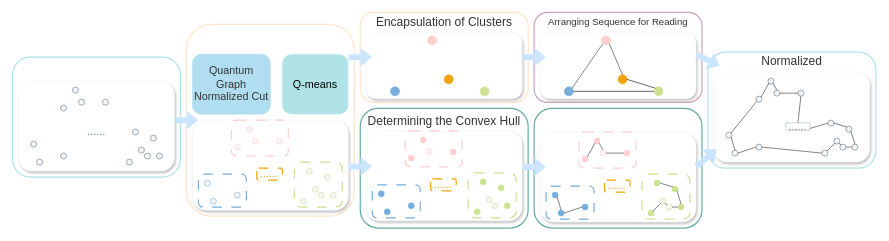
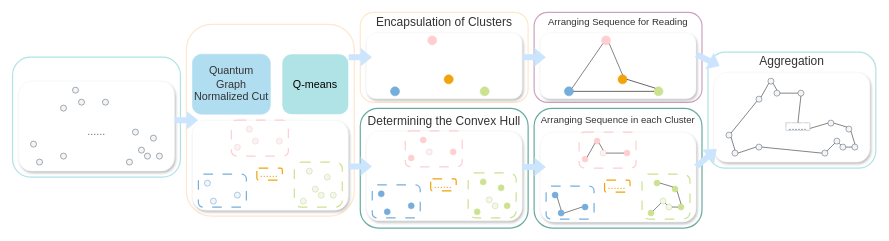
node "Normalized": label "Normalized" -> "Aggregation"
node "Arranging Sequence in each Cluster": added
